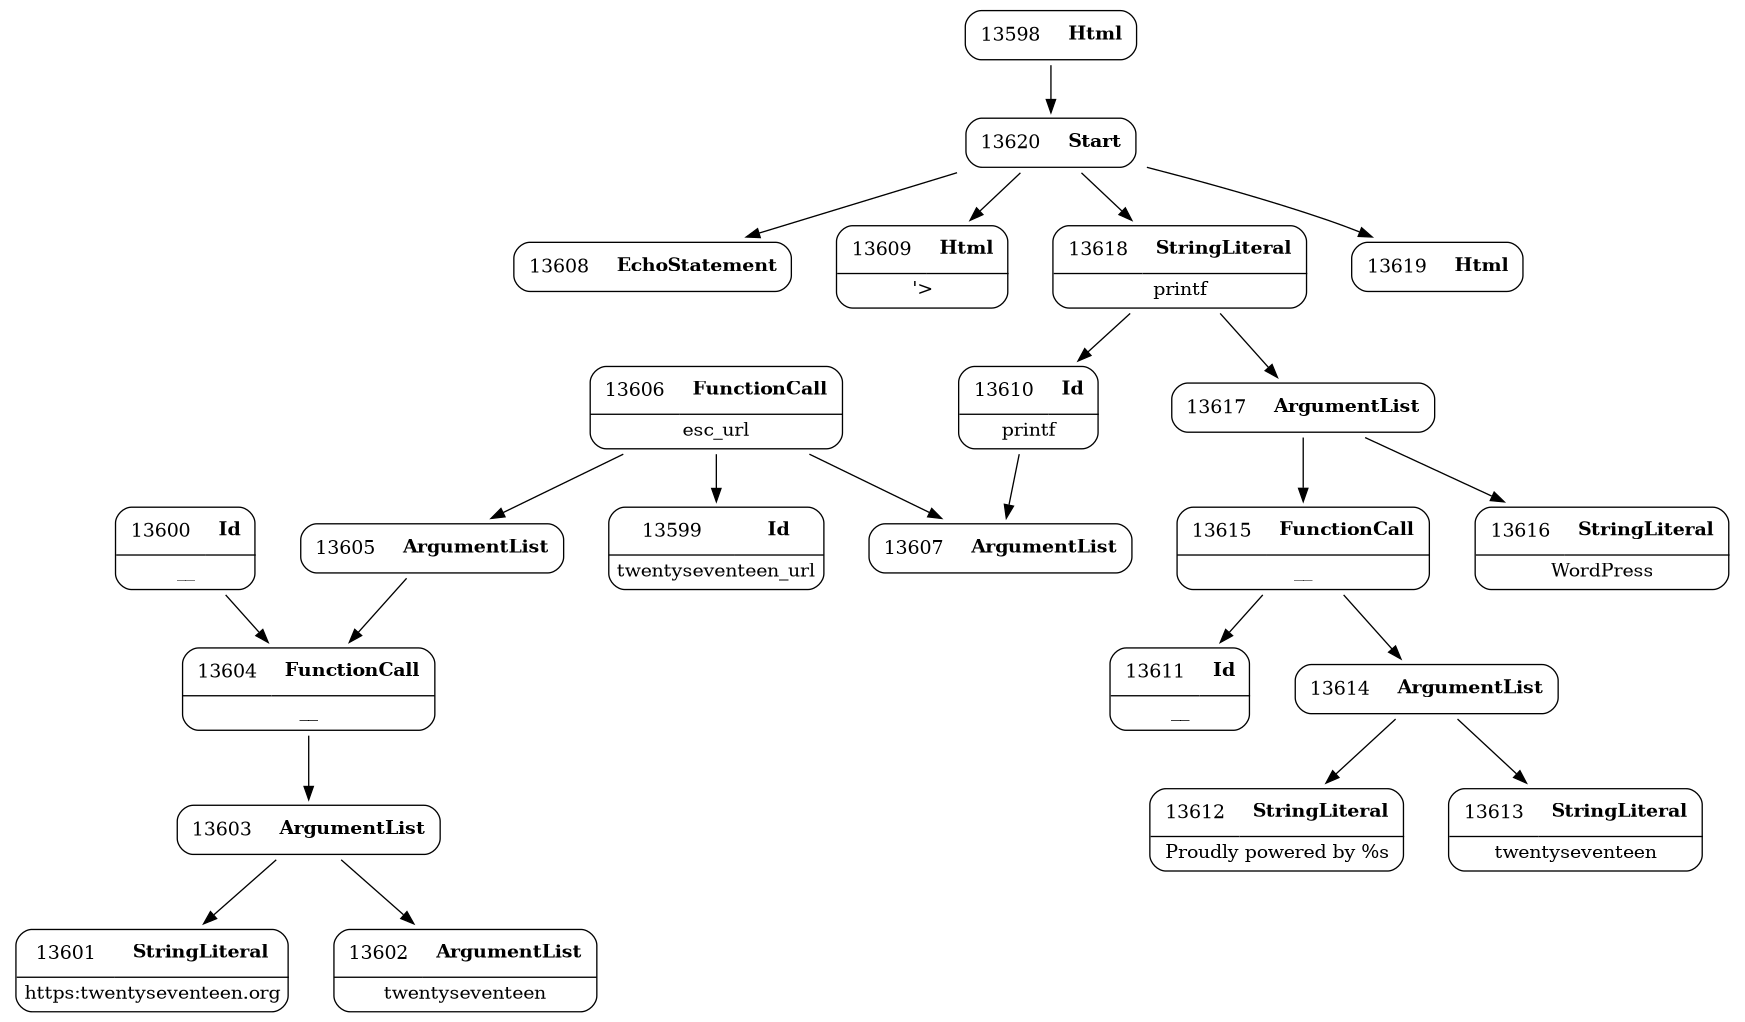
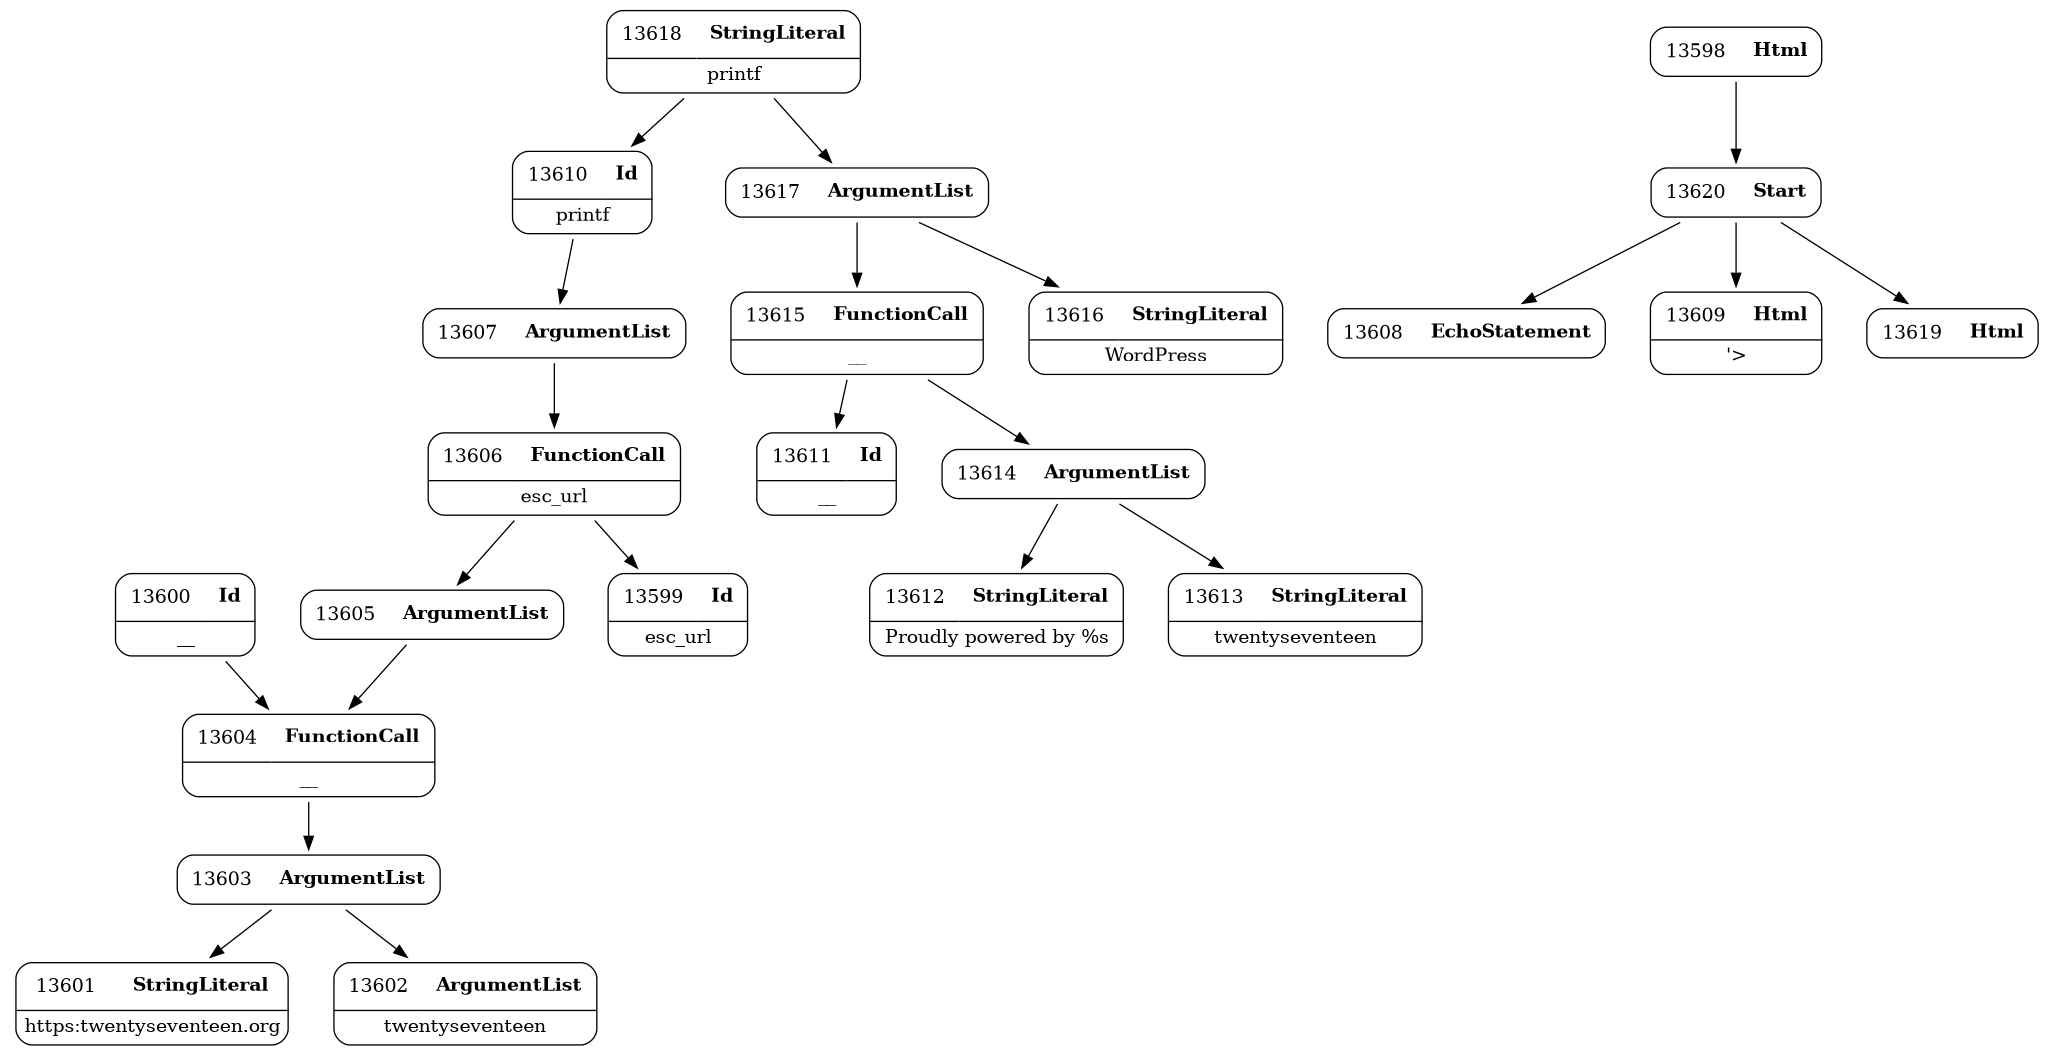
edge "13620" -> "13618": removed
edge "13606" -> "13607": reversed
node "13599": text "twentyseventeen_url" -> "esc_url"
